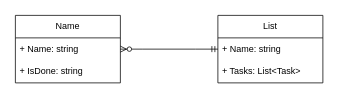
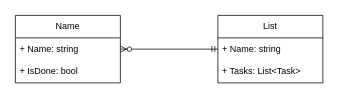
node "+ IsDone: string": label "+ IsDone: string" -> "+ IsDone: bool"
